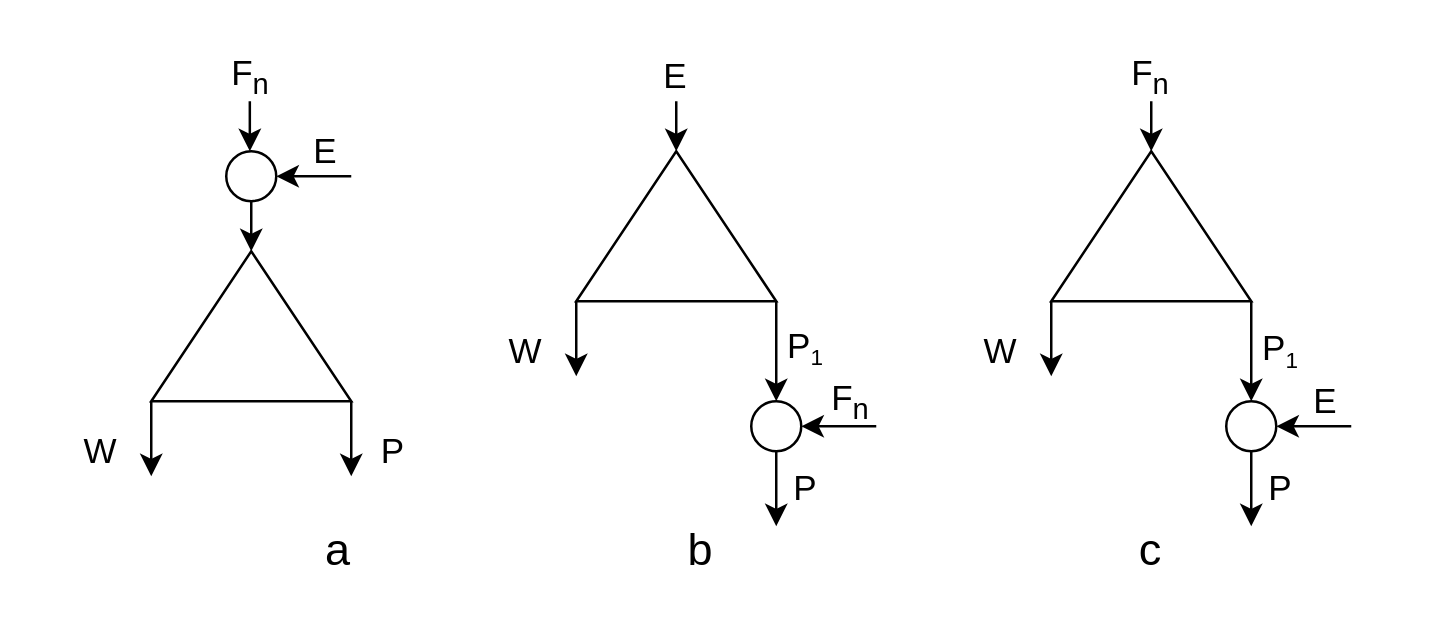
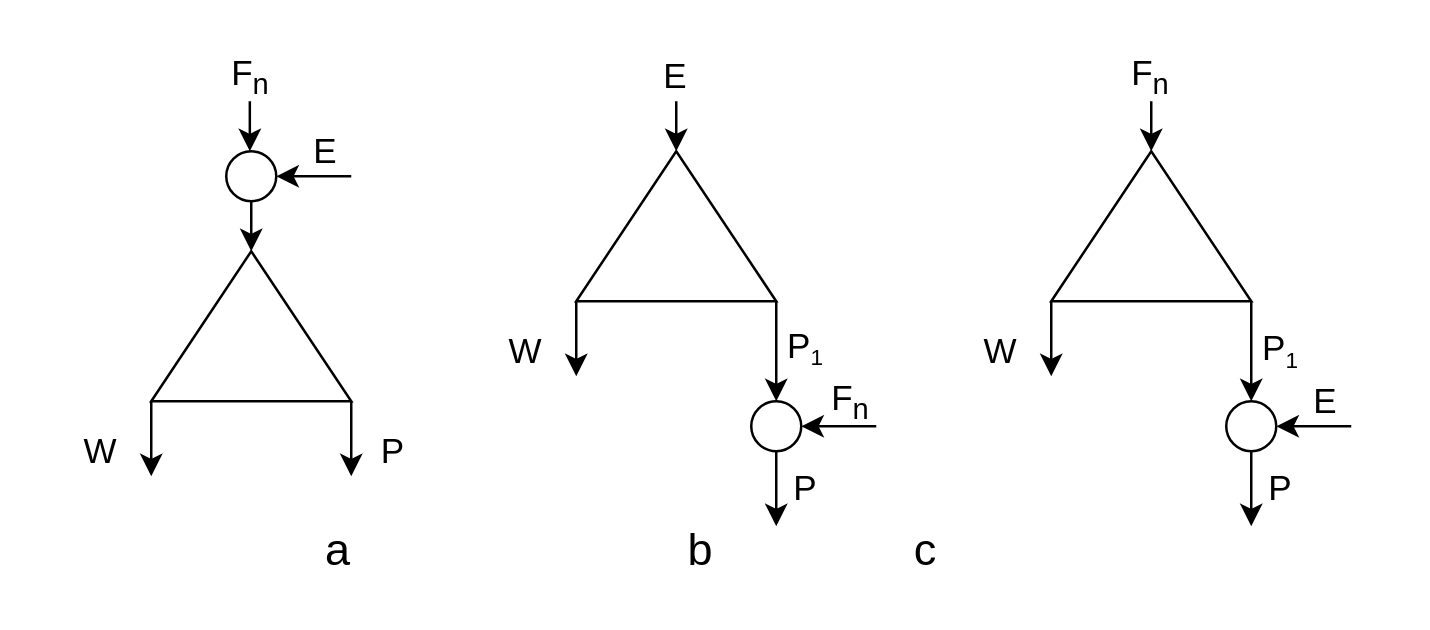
node "c": moved (1151, 551) -> (926, 551)
